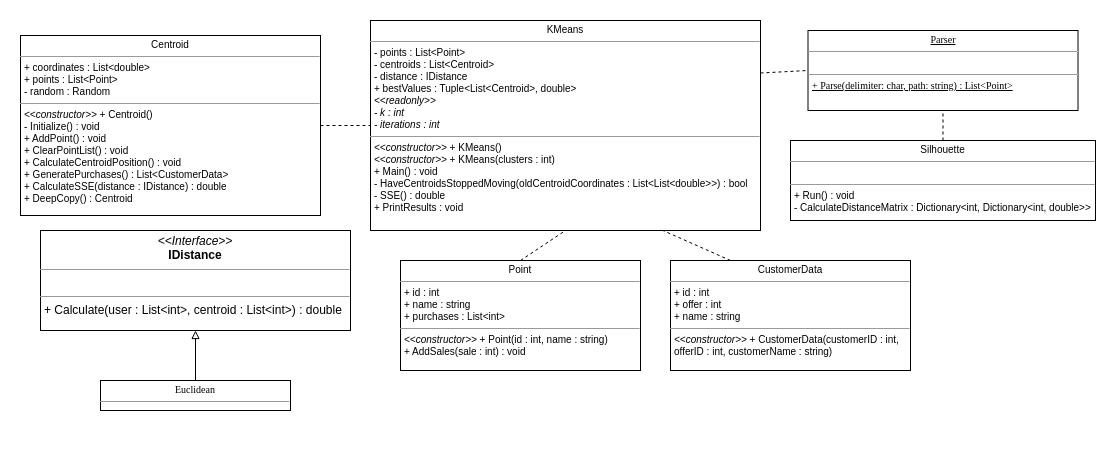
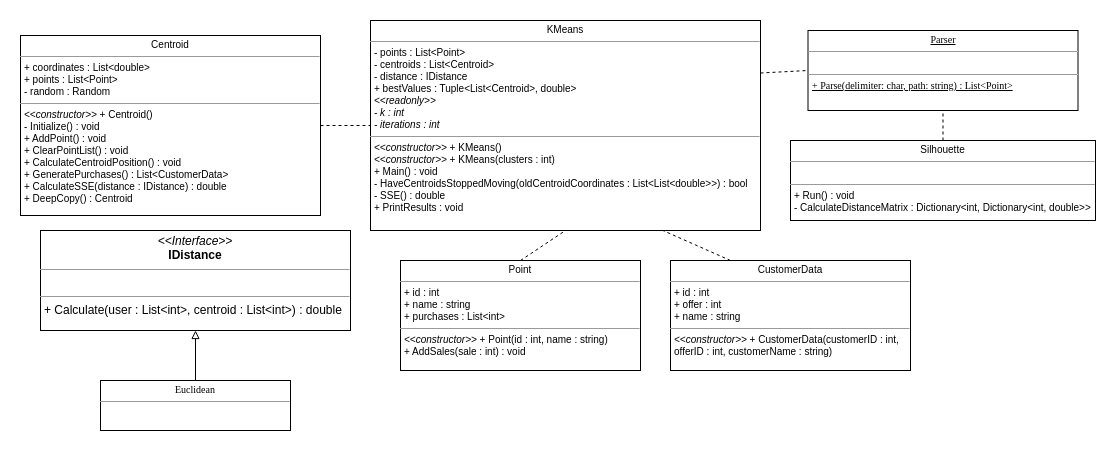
node "Euclidean": size 190x30 -> 190x50
